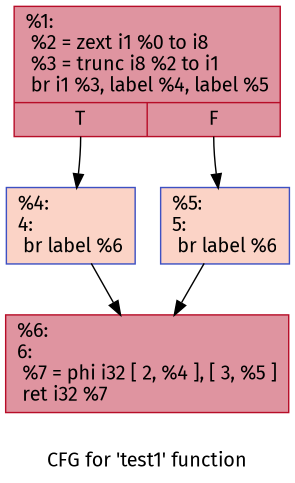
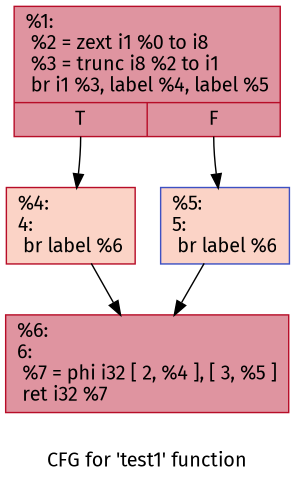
node "%4:": color #3d50c3ff -> #b70d28ff
